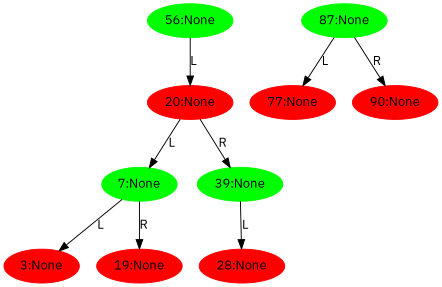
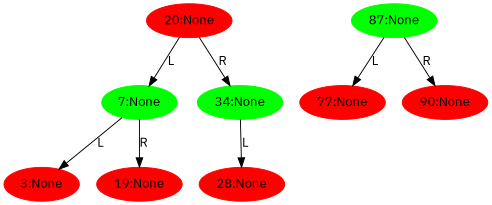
node "56:None": removed
node "39:None": label "39:None" -> "34:None"
